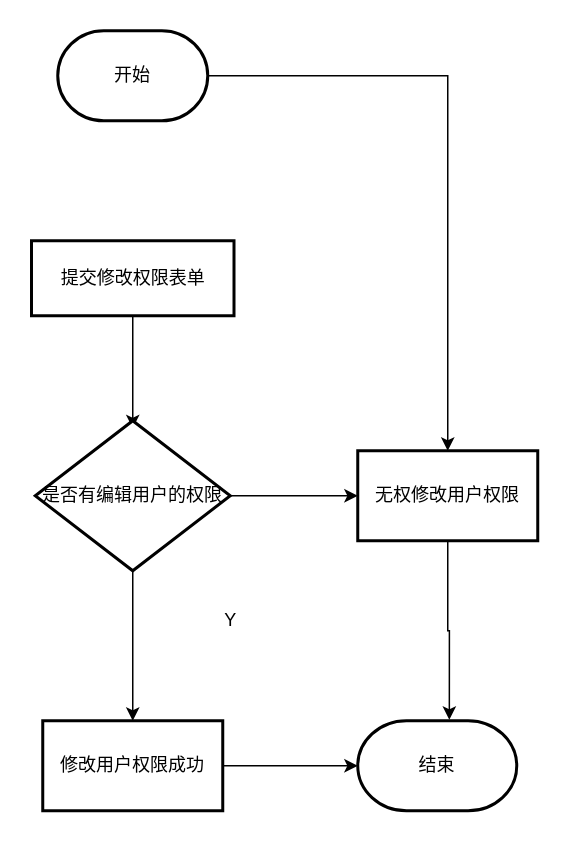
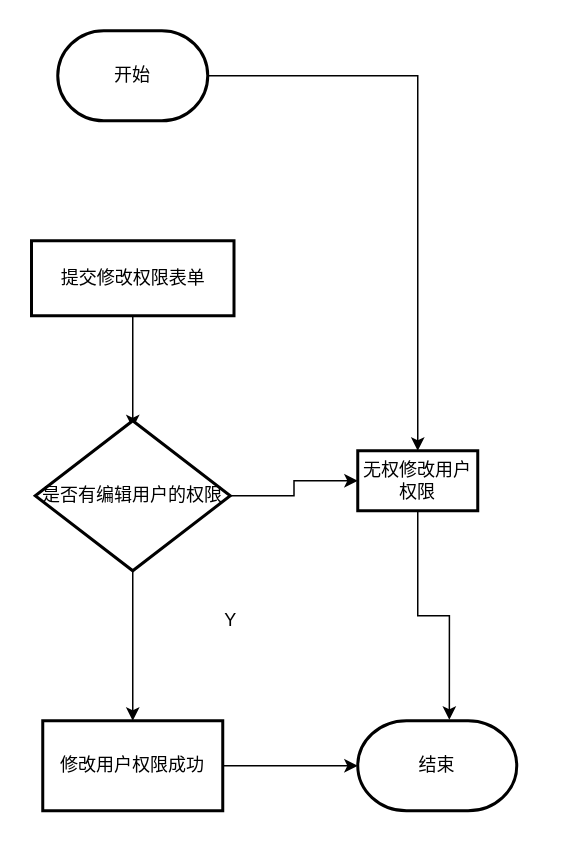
node "无权修改用户权限": size 180x90 -> 120x60
